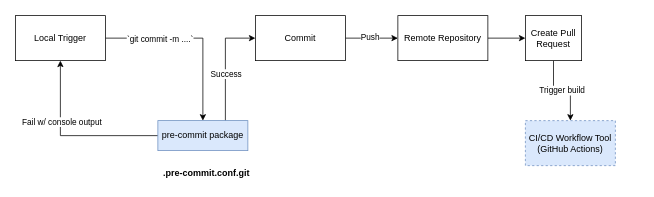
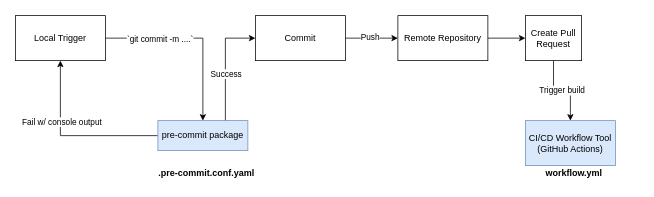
node "CI/CD Workflow Tool (GitHub Actions)": style dashed -> solid
node ".pre-commit.conf.git": label ".pre-commit.conf.git" -> ".pre-commit.conf.yaml"
node "workflow.yml": added
